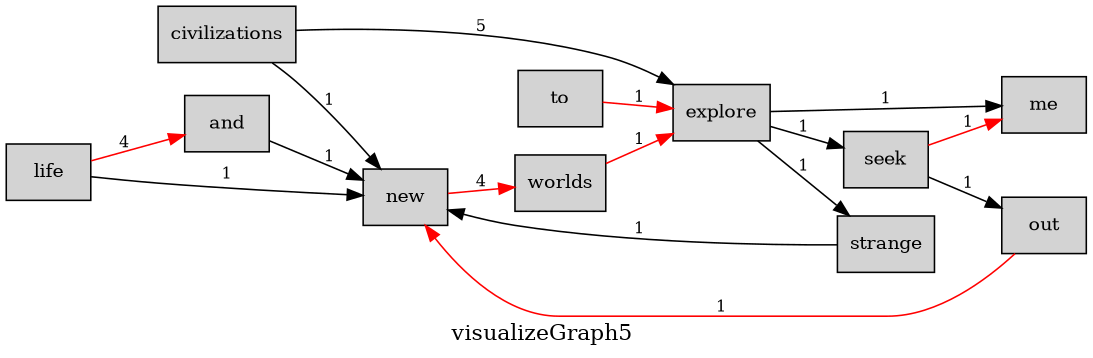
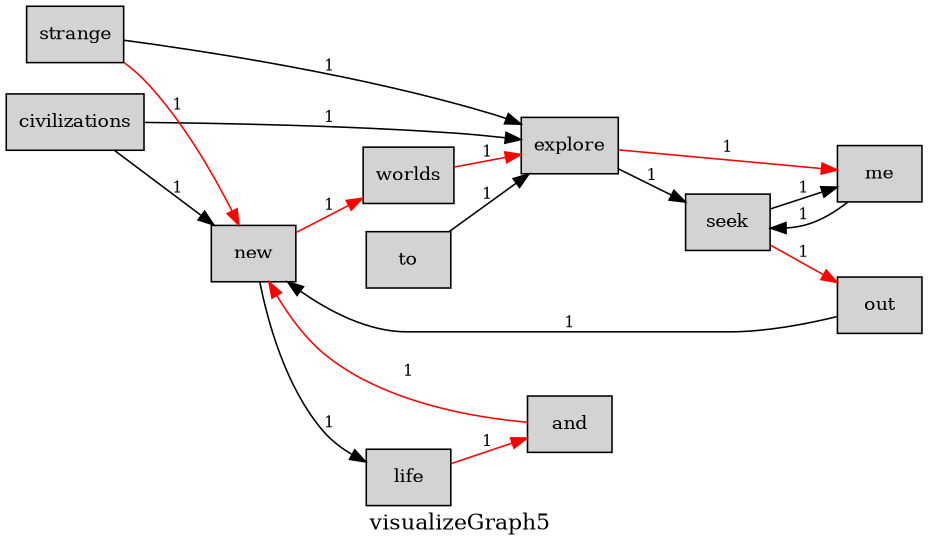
edge "civilizations" -> "explore": label "5" -> "1"
edge "to" -> "explore": color red -> black
edge "explore" -> "me": color black -> red
edge "seek" -> "me": color red -> black
edge "life" -> "and": label "4" -> "1"
edge "and" -> "new": color black -> red
edge "explore" -> "strange": reversed
edge "new" -> "worlds": label "4" -> "1"
edge "life" -> "new": reversed
edge "seek" -> "out": color black -> red
edge "me" -> "seek": added, label "1"
edge "strange" -> "new": color black -> red
edge "out" -> "new": color red -> black
